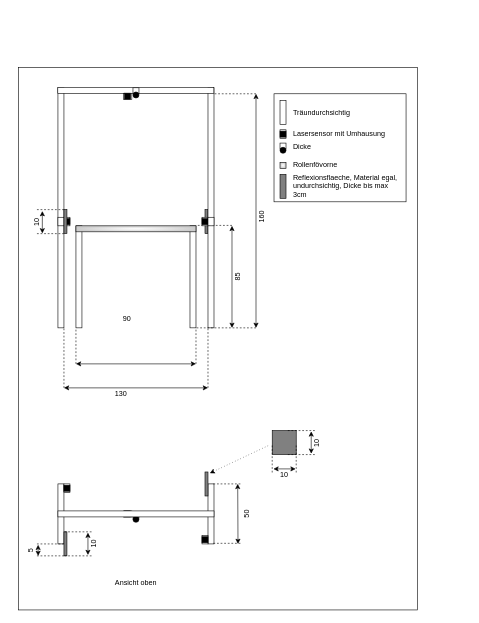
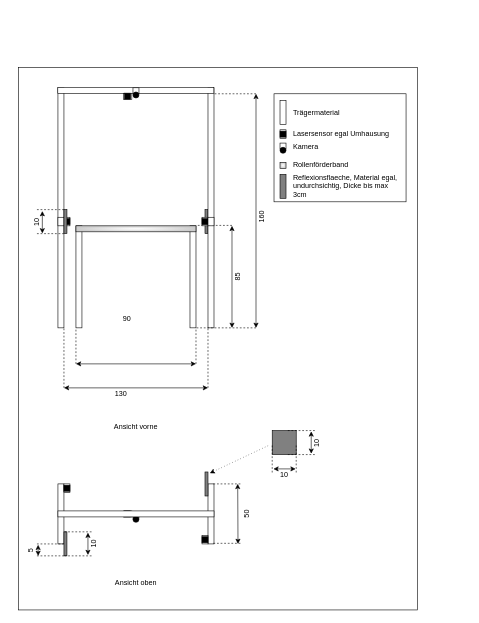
node "Träundurchsichtig": label "Träundurchsichtig" -> "Trägermaterial"
node "Lasersensor mit Umhausung": label "Lasersensor mit Umhausung" -> "Lasersensor egal Umhausung"
node "Dicke": label "Dicke" -> "Kamera"
node "Rollenfövorne": label "Rollenfövorne" -> "Rollenförderband"
node "Ansicht vorne": added
